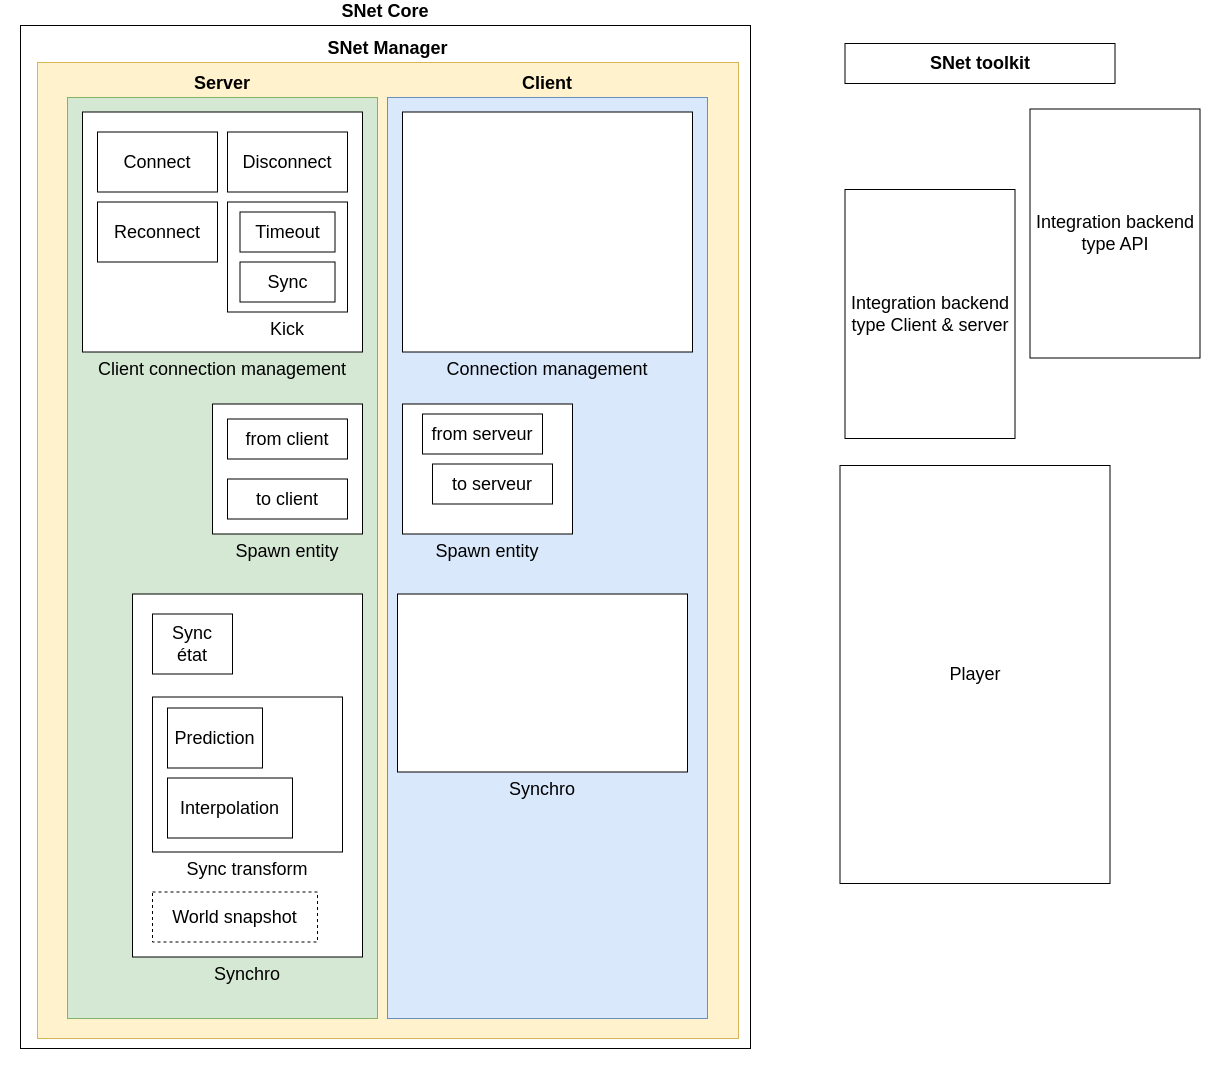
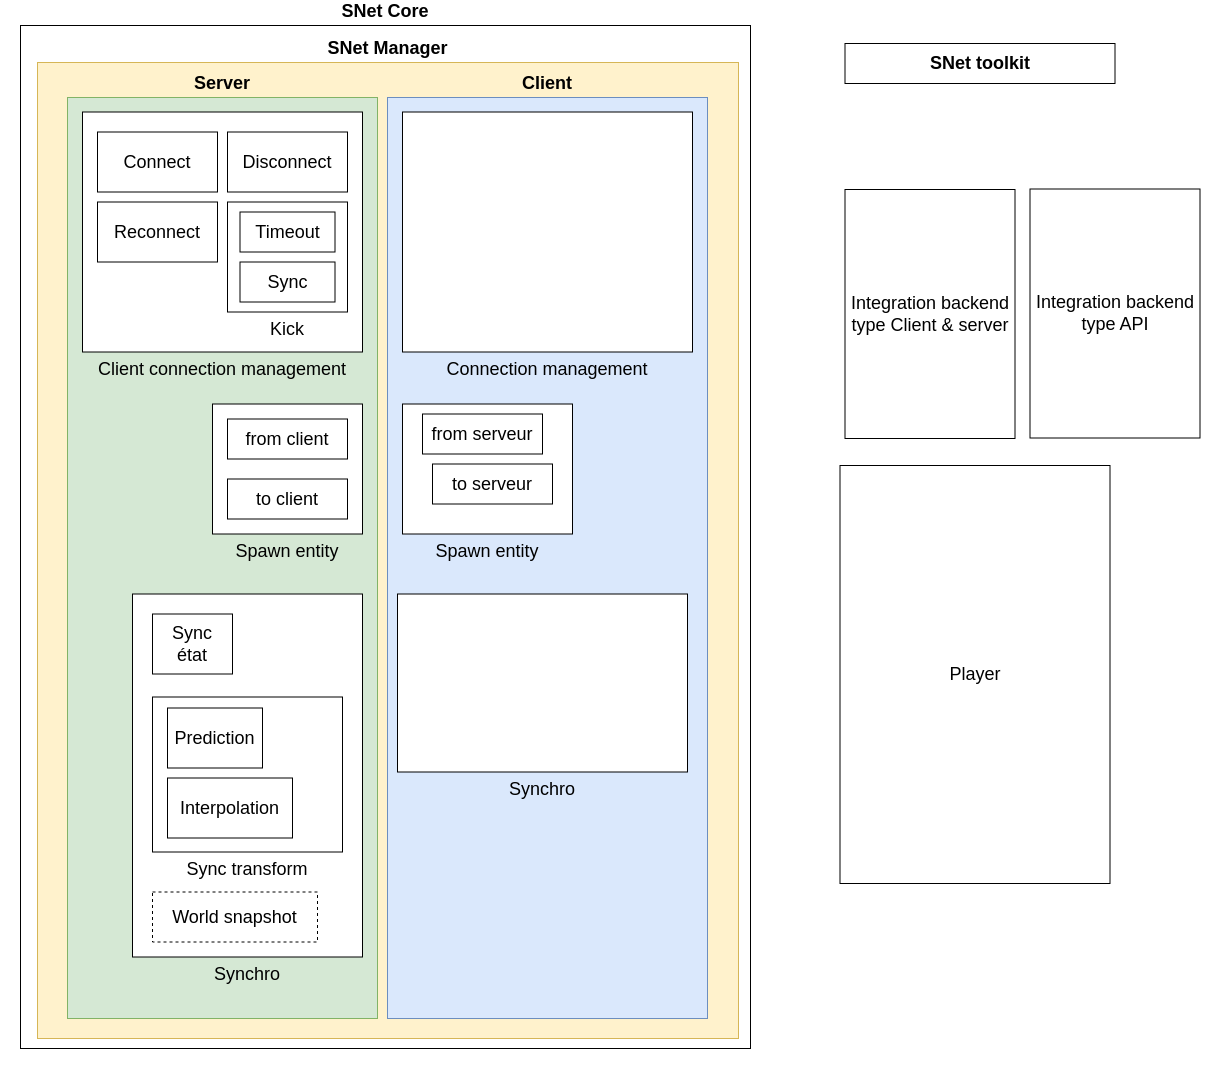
node "Integration backend type API": moved (1115, 234) -> (1115, 314)
